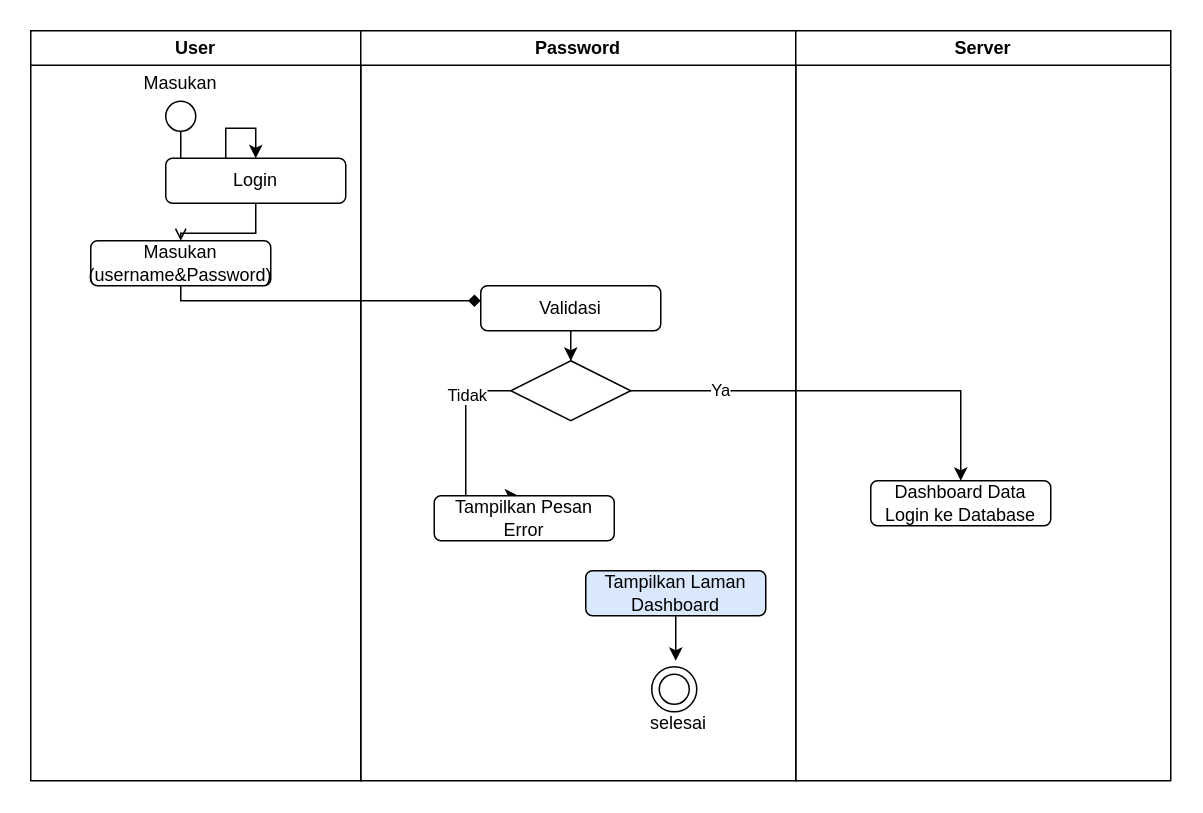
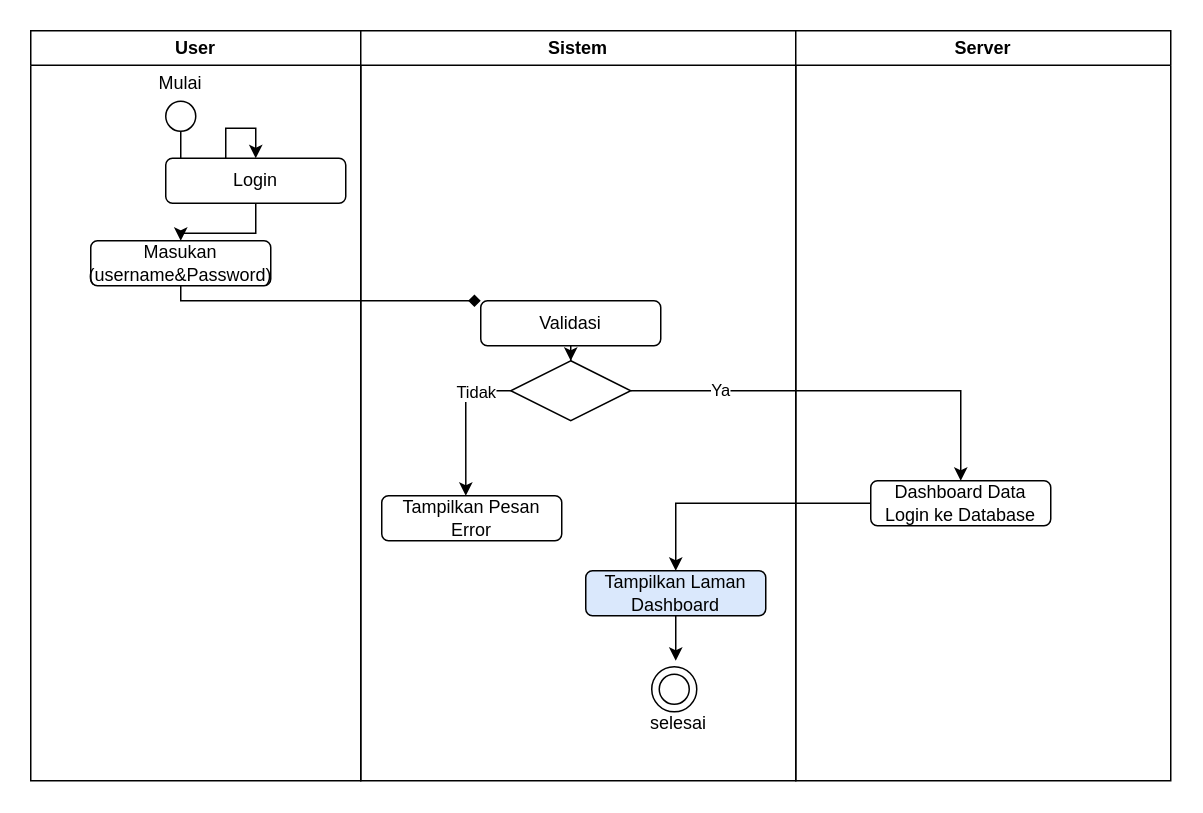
node "Password": label "Password" -> "Sistem"
node "Masukan": label "Masukan" -> "Mulai"
edge "Login" -> "Masukan (username&Password)": arrowhead open -> classic
node "Validasi": moved (571, 308) -> (571, 323)
edge "Dashboard Data Login ke Database" -> "Tampilkan Laman Dashboard": added
node "Tampilkan Pesan Error": moved (524, 518) -> (472, 518)
